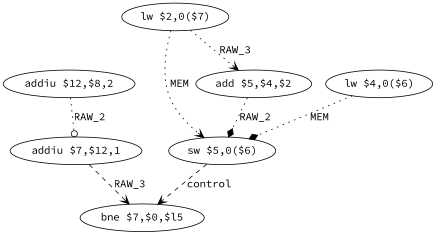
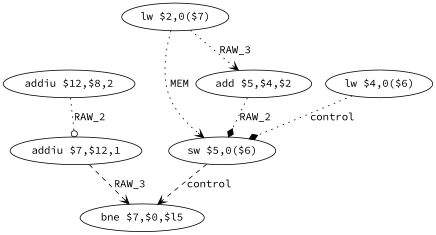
edge "lw $4,0($6)" -> "sw $5,0($6)": label "MEM" -> "control"
